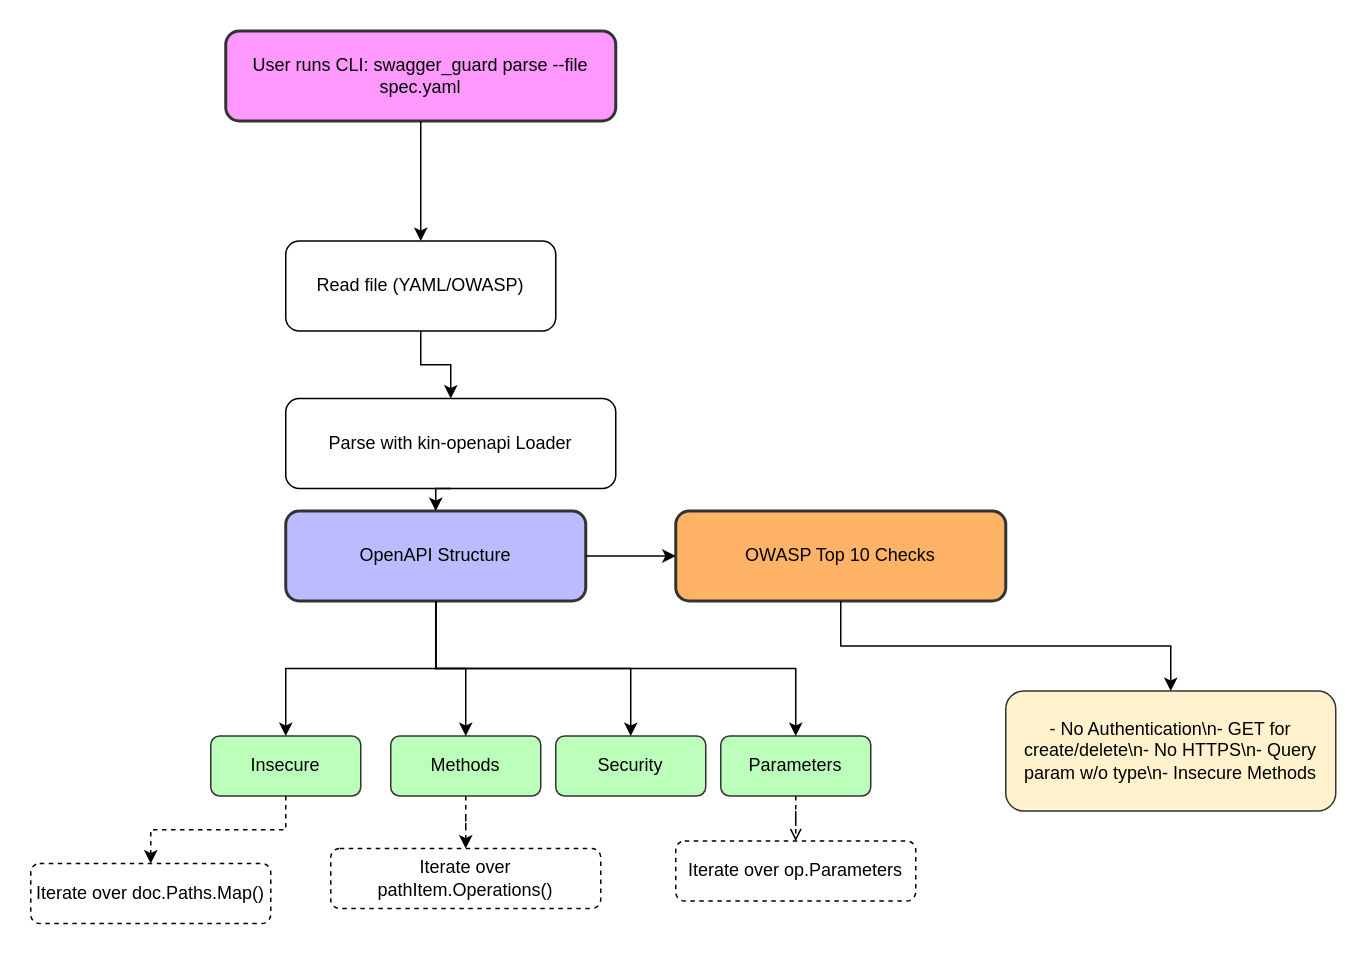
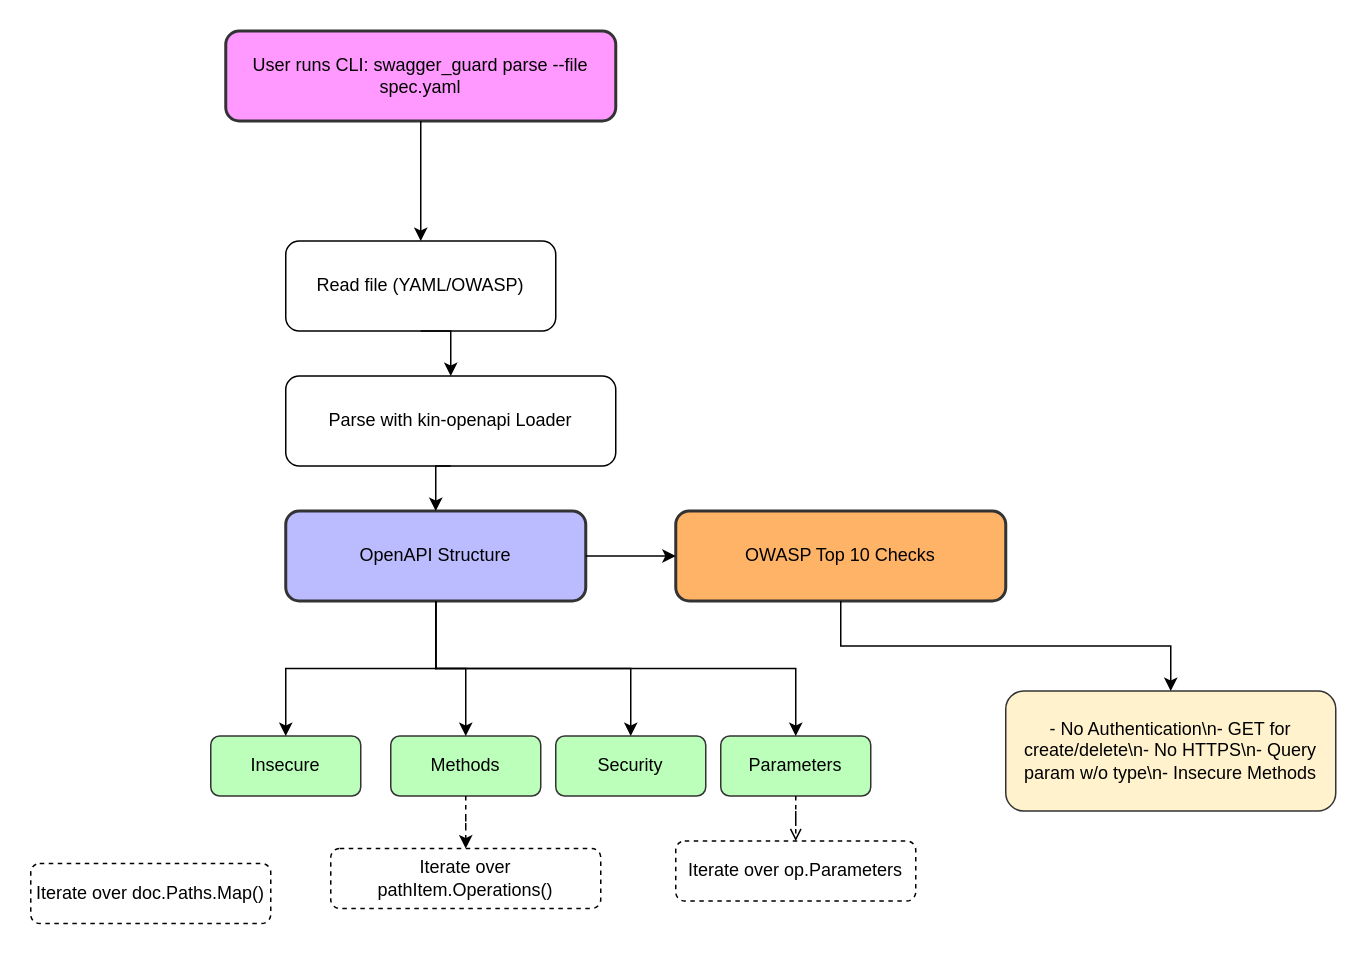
node "Parse with kin-openapi Loader": moved (451, 443) -> (451, 421)
edge "Insecure" -> "Iterate over doc.Paths.Map()": removed
